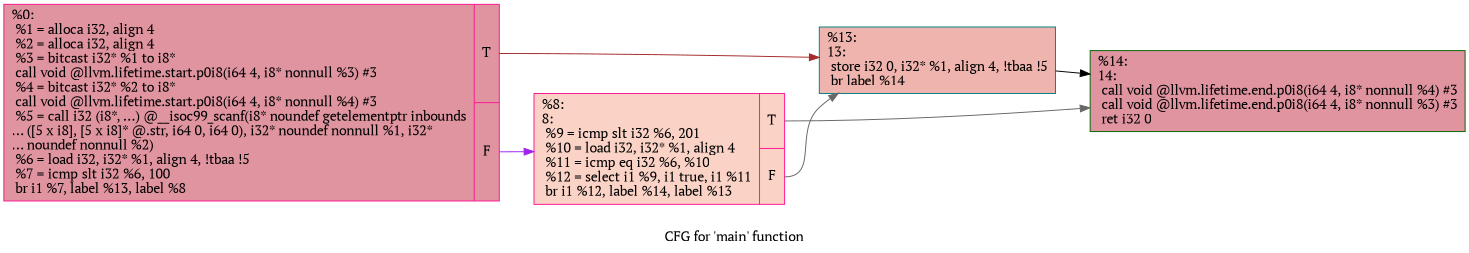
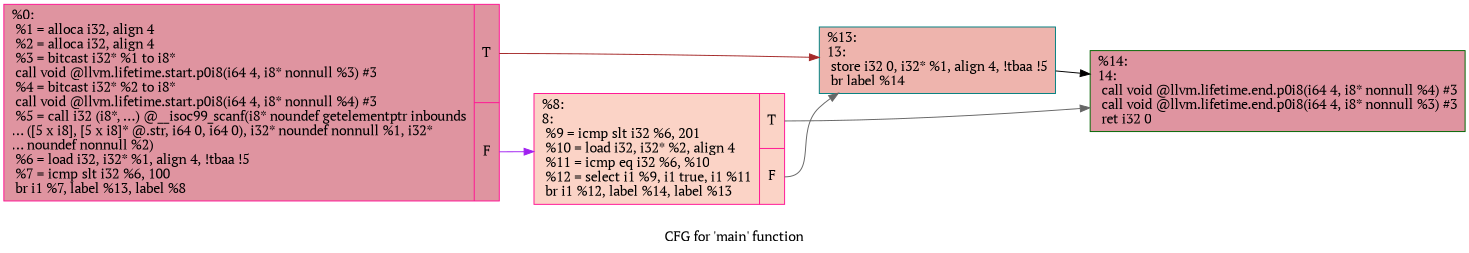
node "%8:": text "%10 = load i32, i32* %1, align 4" -> "%10 = load i32, i32* %2, align 4"
